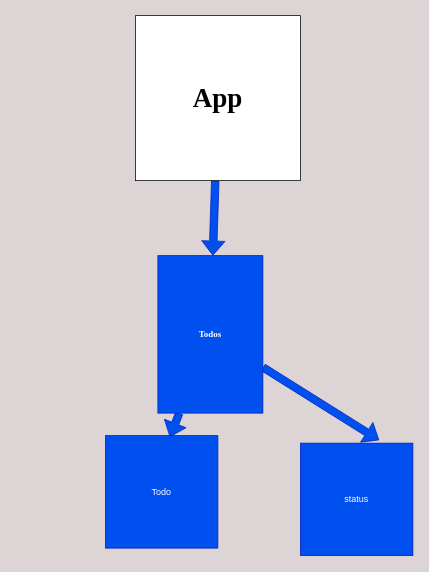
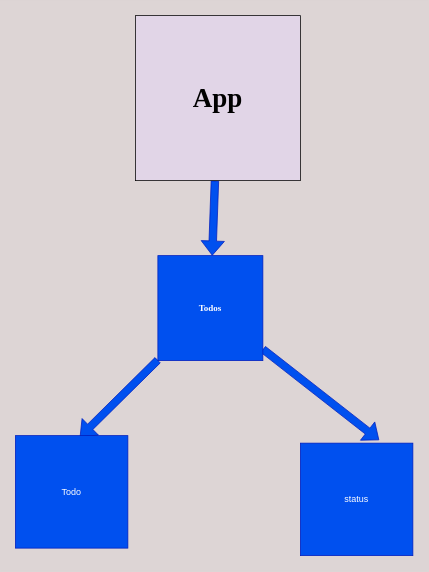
node "App": fillcolor #ffffff -> #e1d5e7
node "Todos": size 105x158 -> 105x105
node "Todo": moved (162, 492) -> (72, 492)
